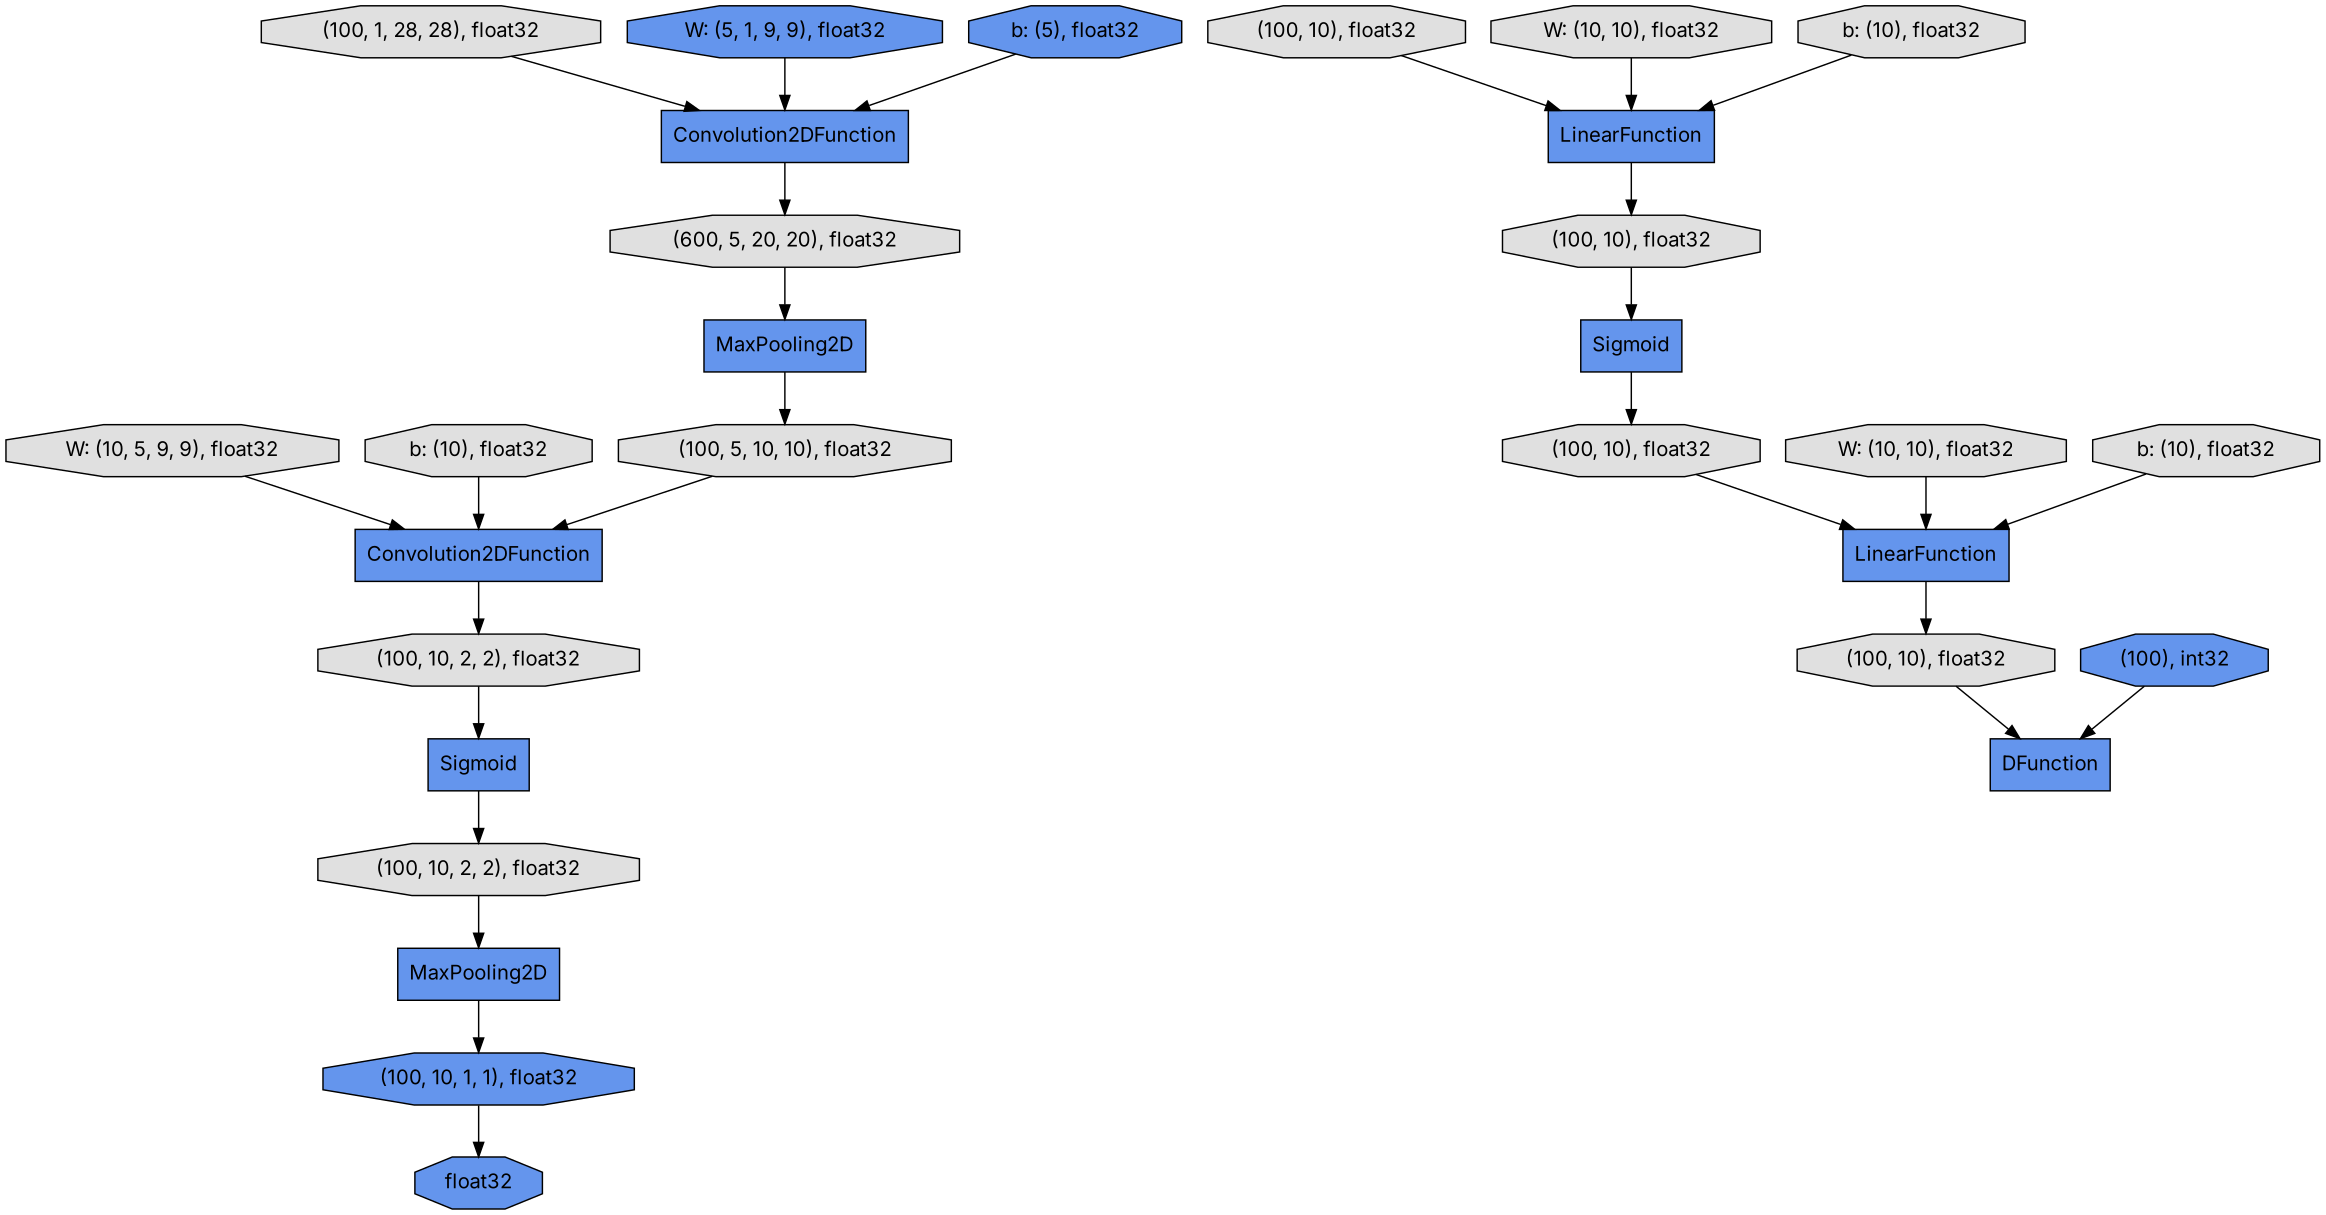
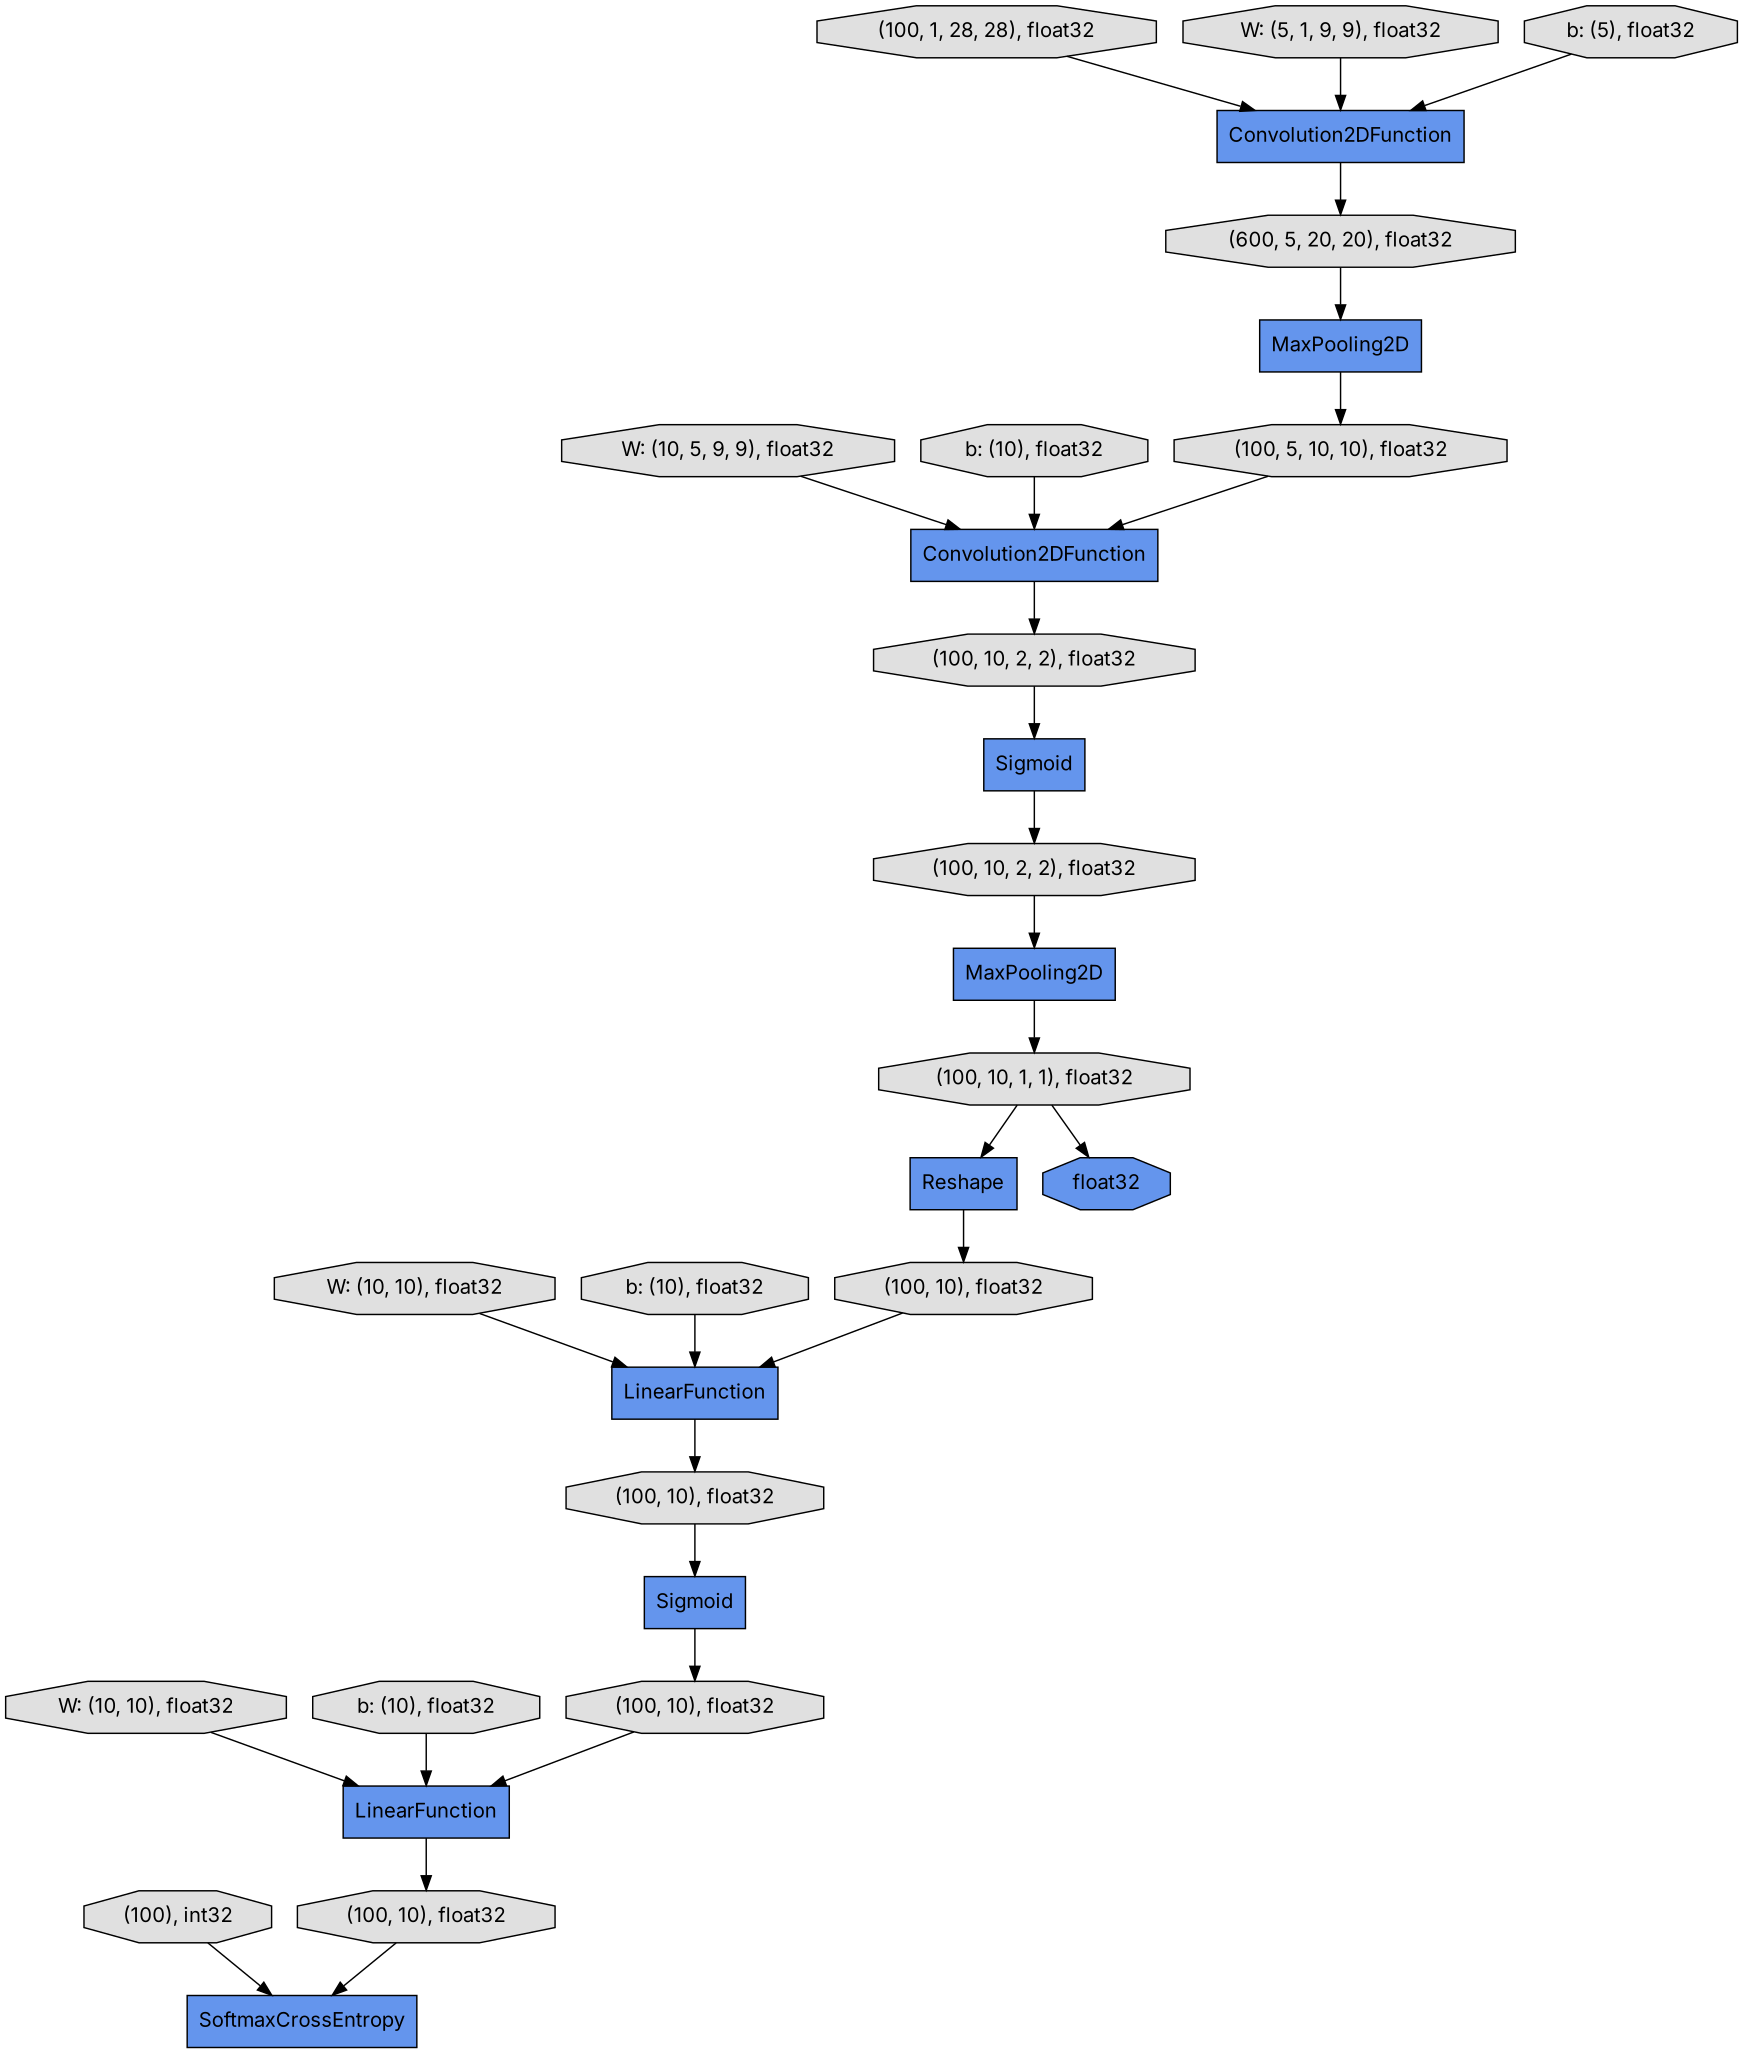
node "W: (5, 1, 9, 9), float32": fillcolor #6495ed -> #e0e0e0
node "b: (5), float32": fillcolor #6495ed -> #e0e0e0
node "(100), int32": fillcolor #6495ed -> #e0e0e0
node "DFunction": label "DFunction" -> "SoftmaxCrossEntropy"
node "(100, 10, 1, 1), float32": fillcolor #6495ed -> #e0e0e0
node "Reshape": added
